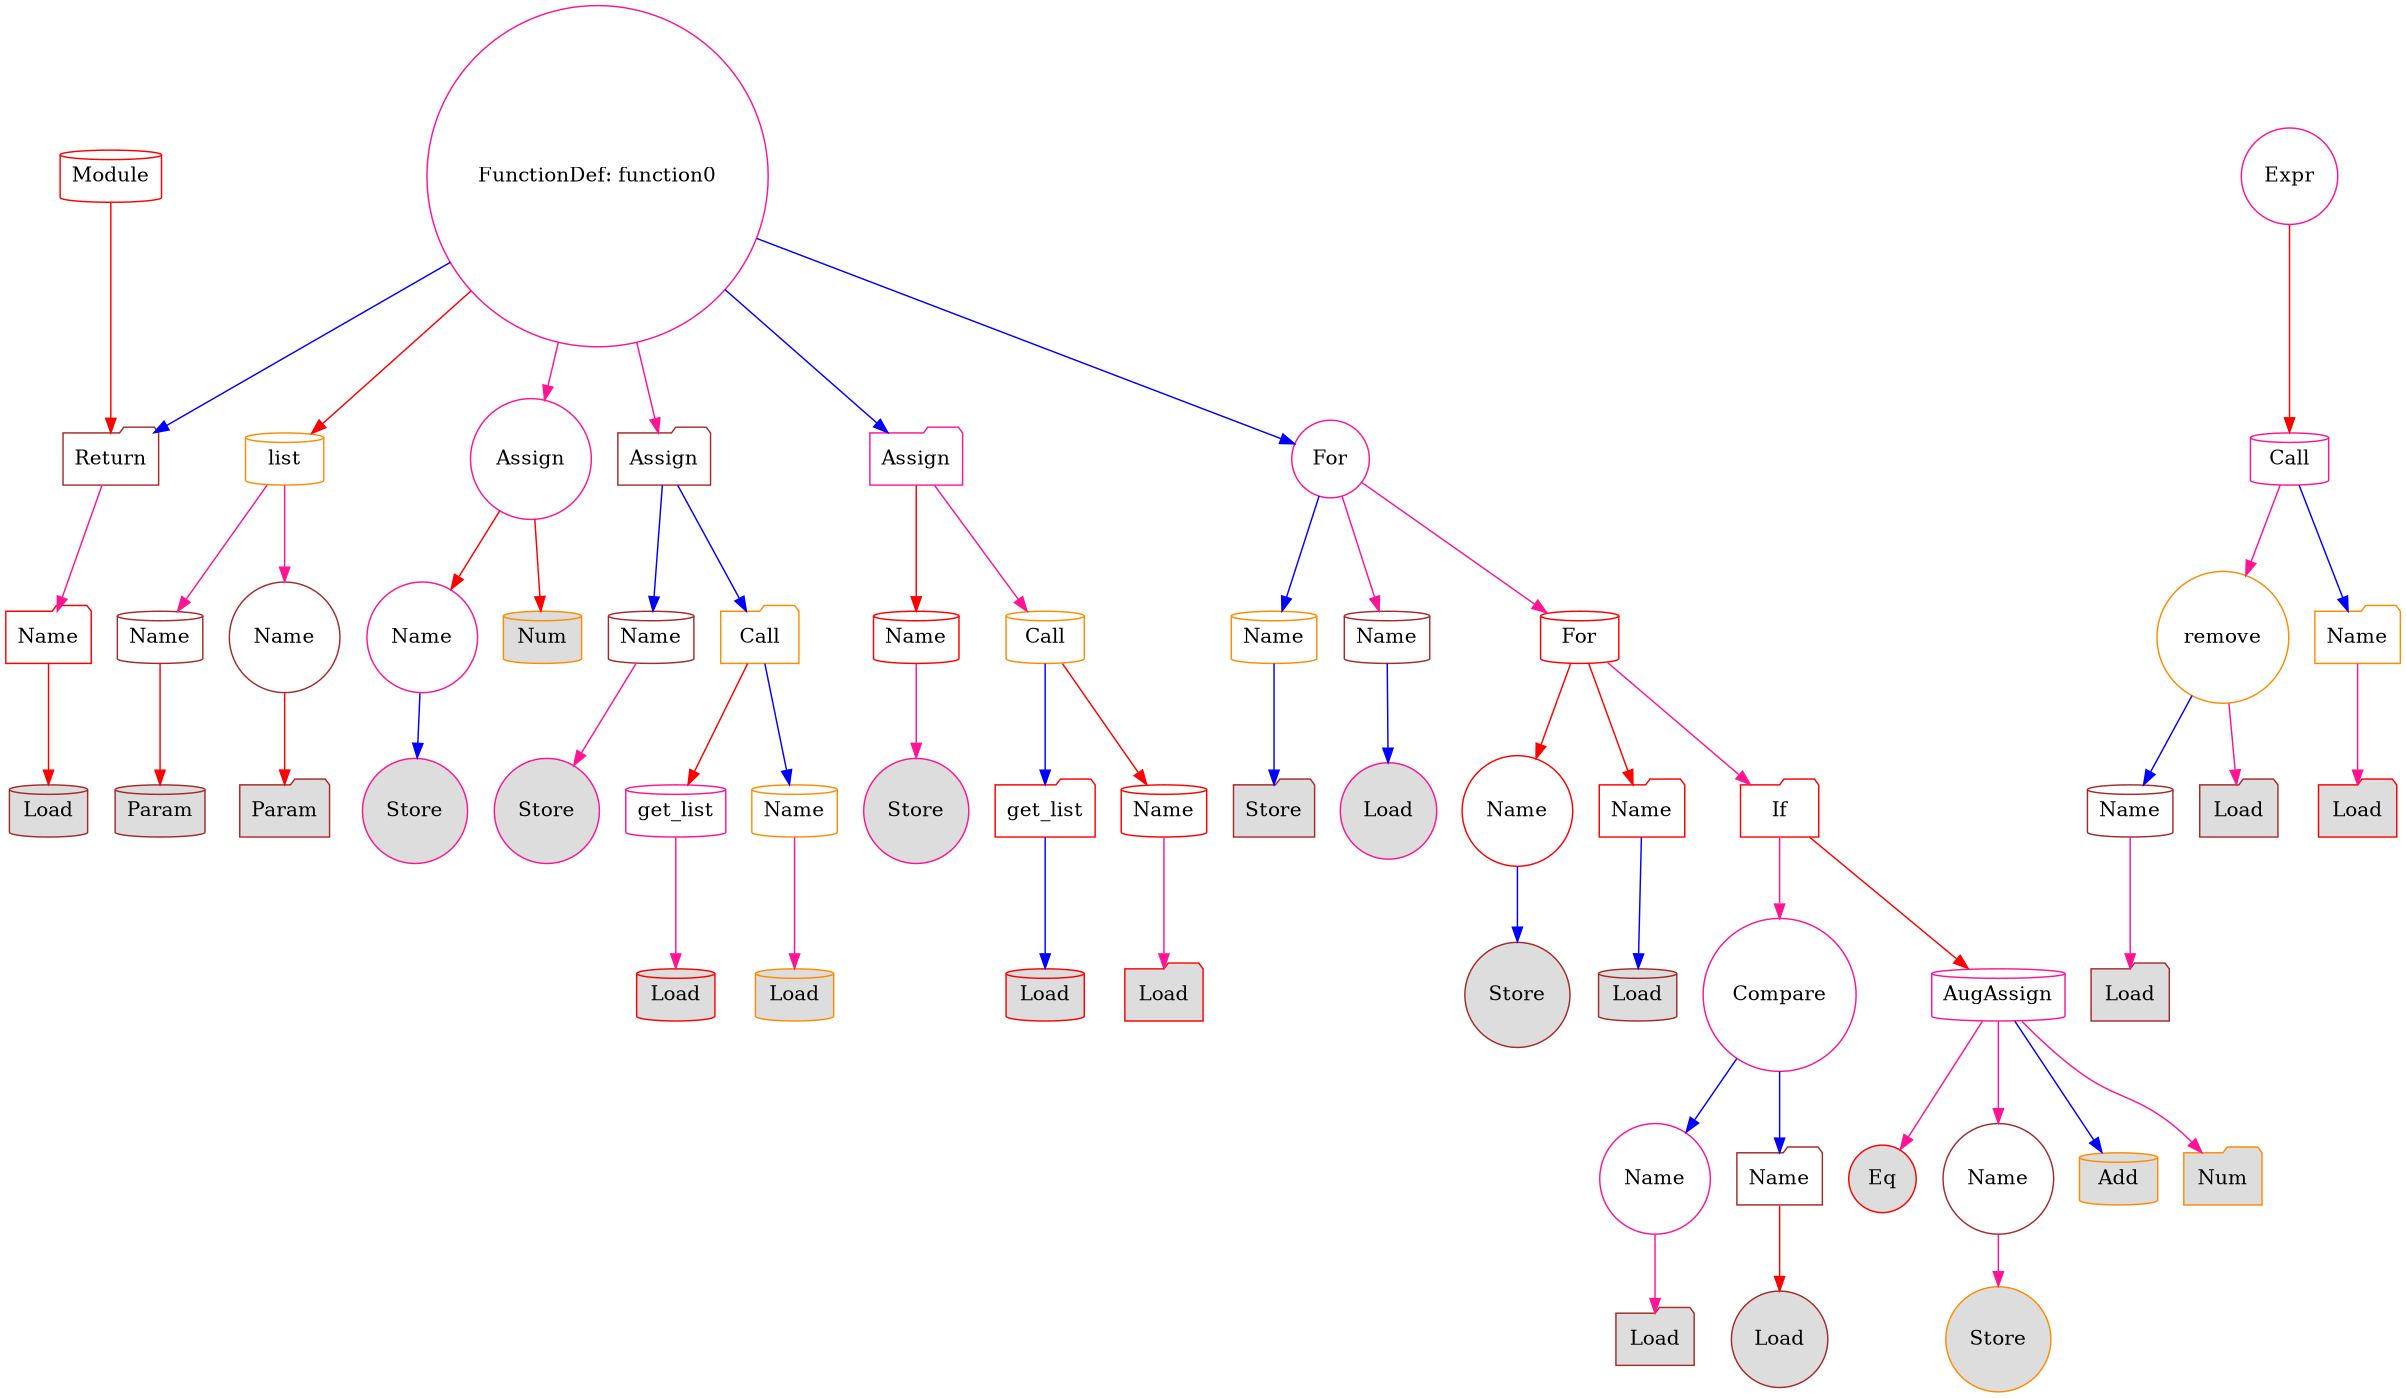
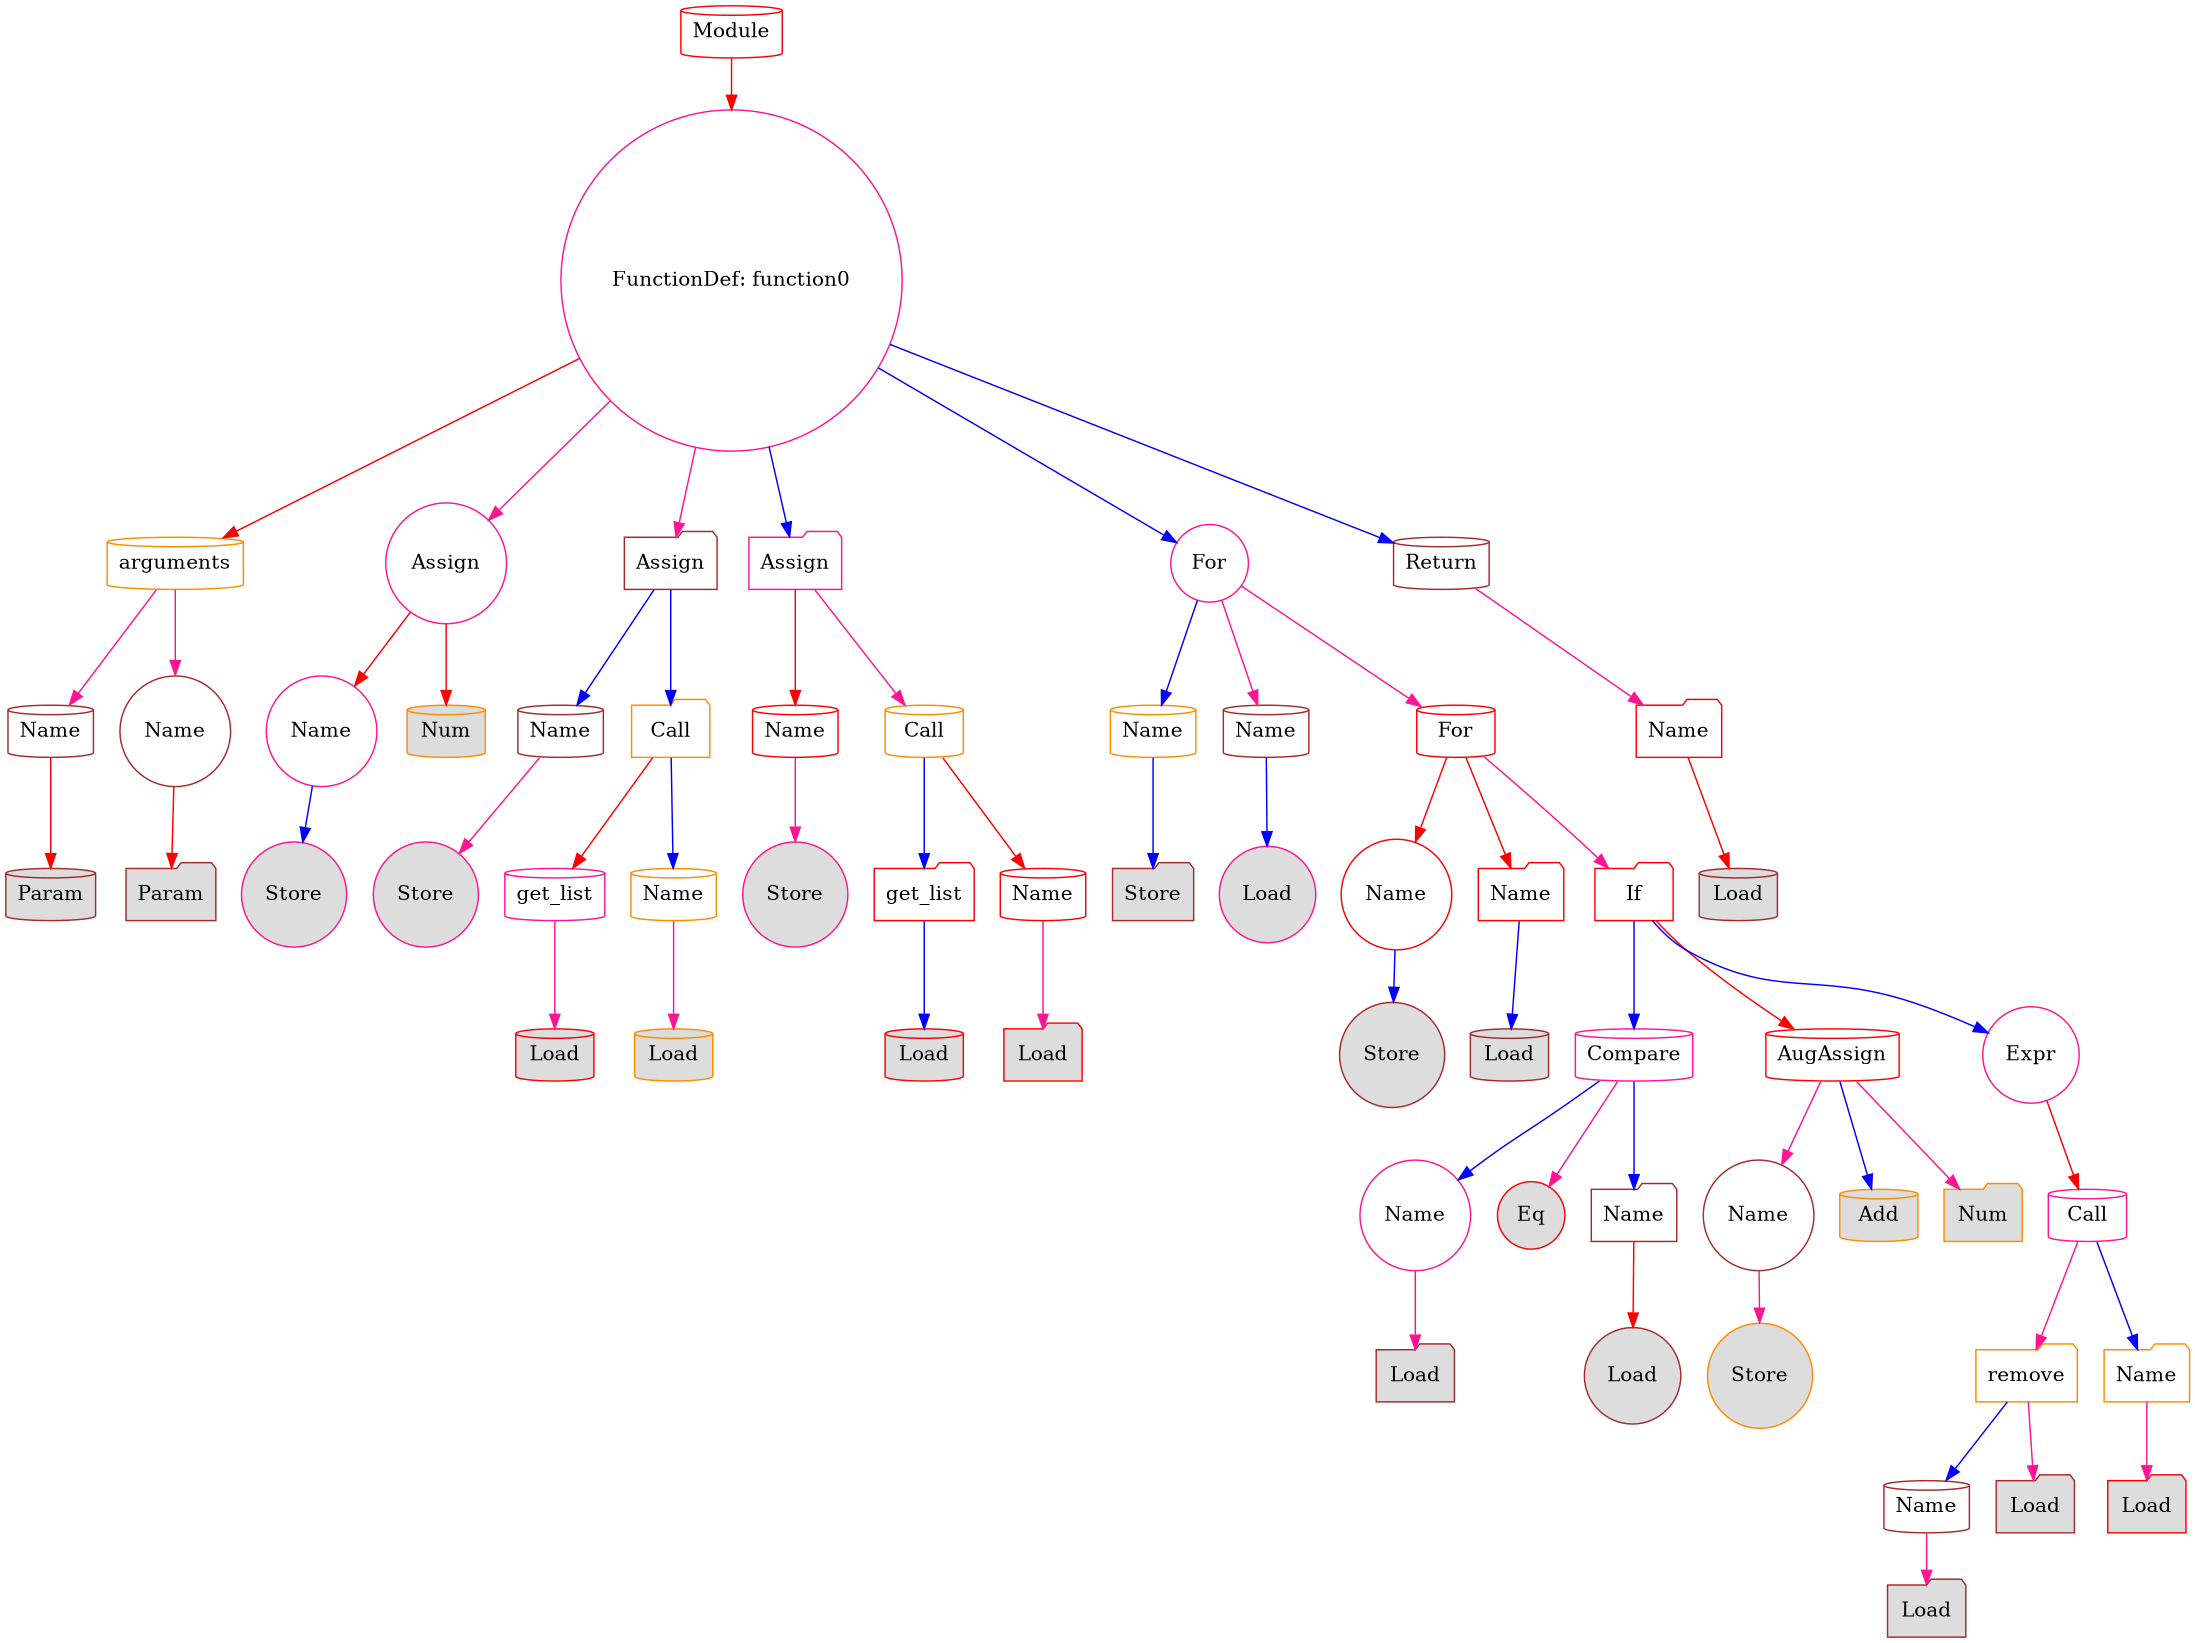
edge "Module" -> "Return": now "Module" -> "FunctionDef: function0"
node "Return": shape folder -> cylinder
node "list": label "list" -> "arguments"
node "remove": shape circle -> folder
edge "If" -> "Compare": color deeppink -> blue
edge "If" -> "Expr": added
node "Compare": shape circle -> cylinder
node "AugAssign": color deeppink -> red
edge "AugAssign" -> "Eq": now "Compare" -> "Eq"
